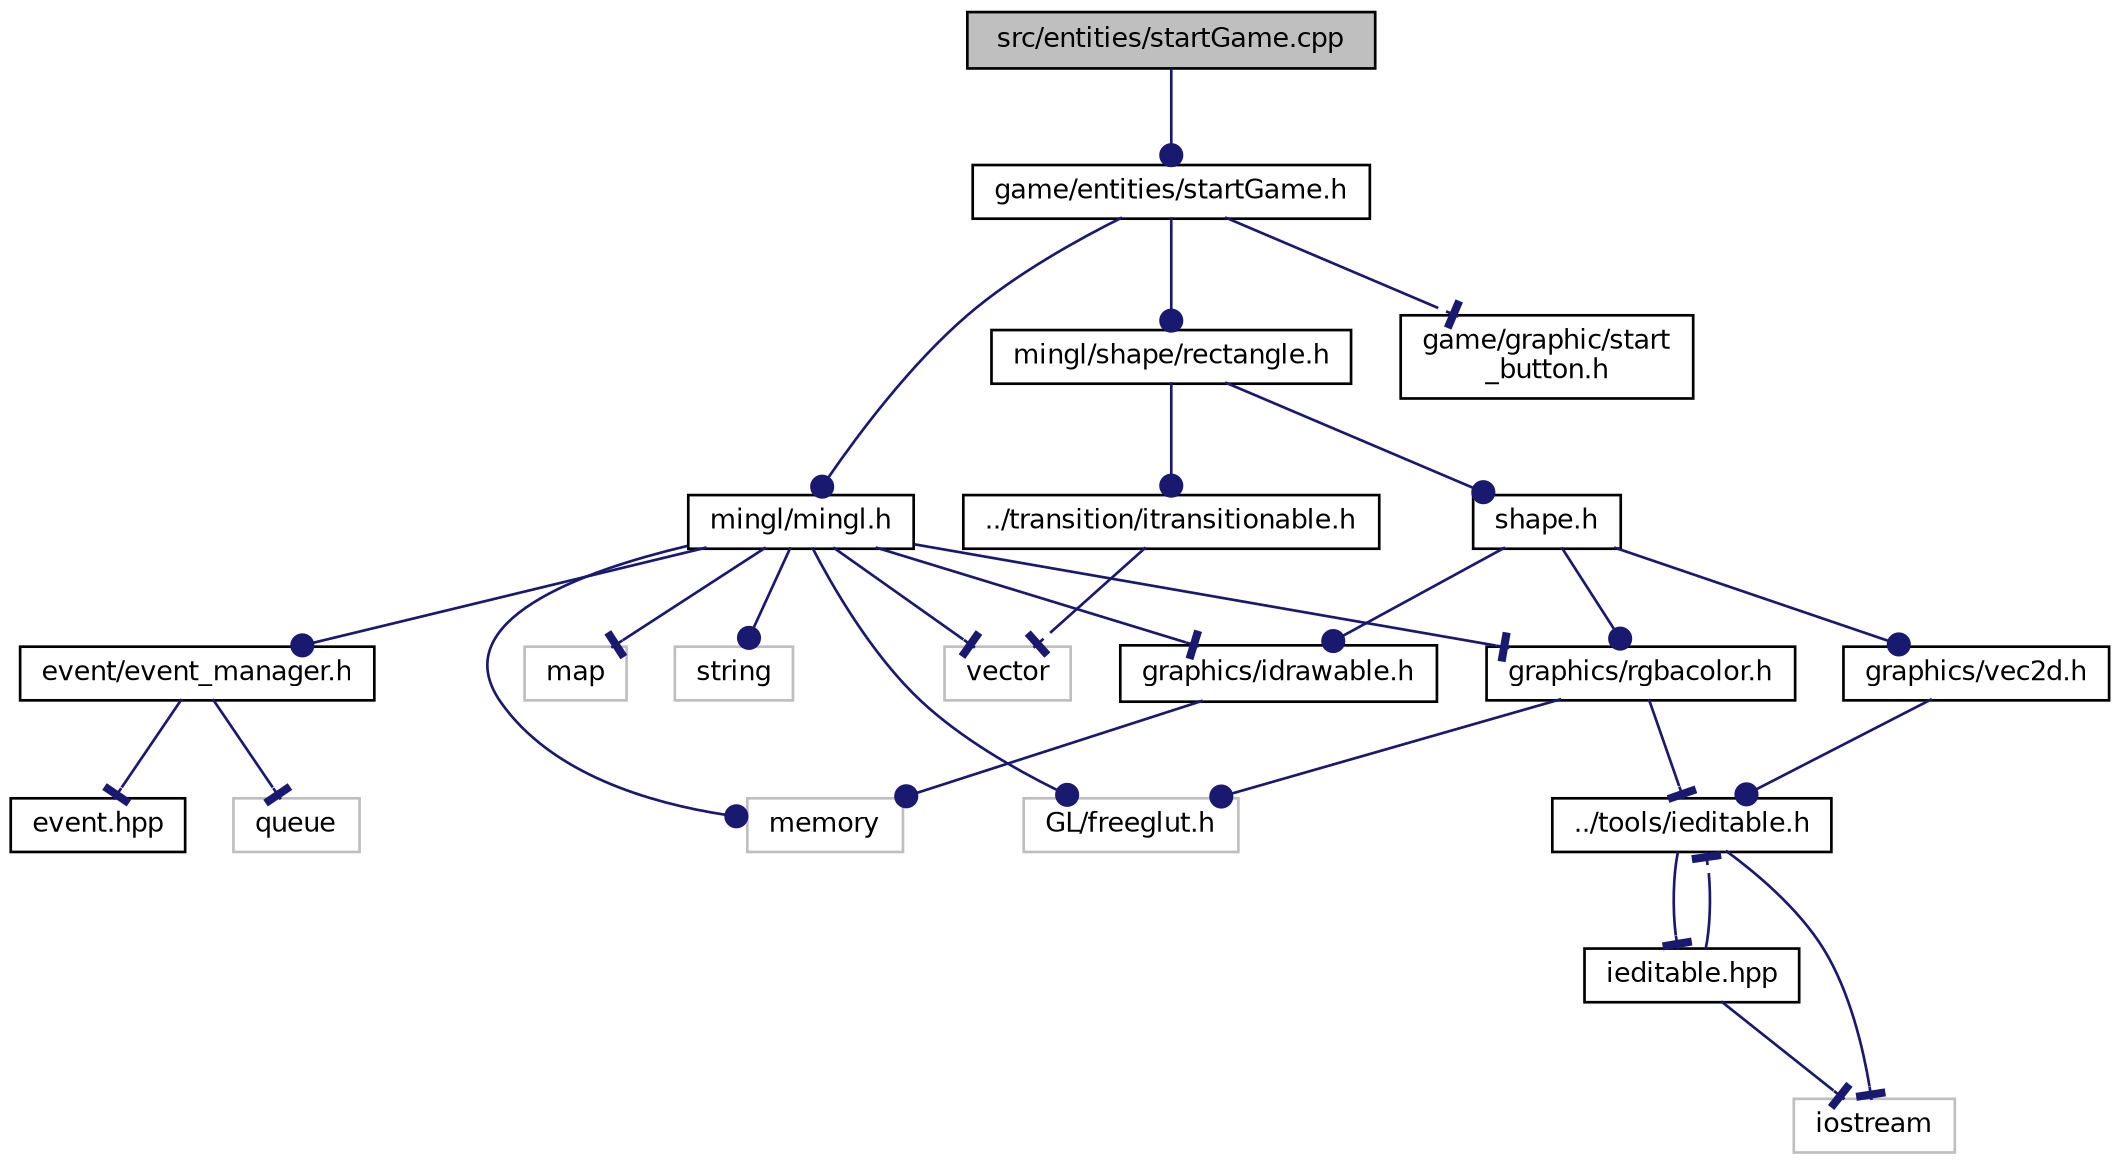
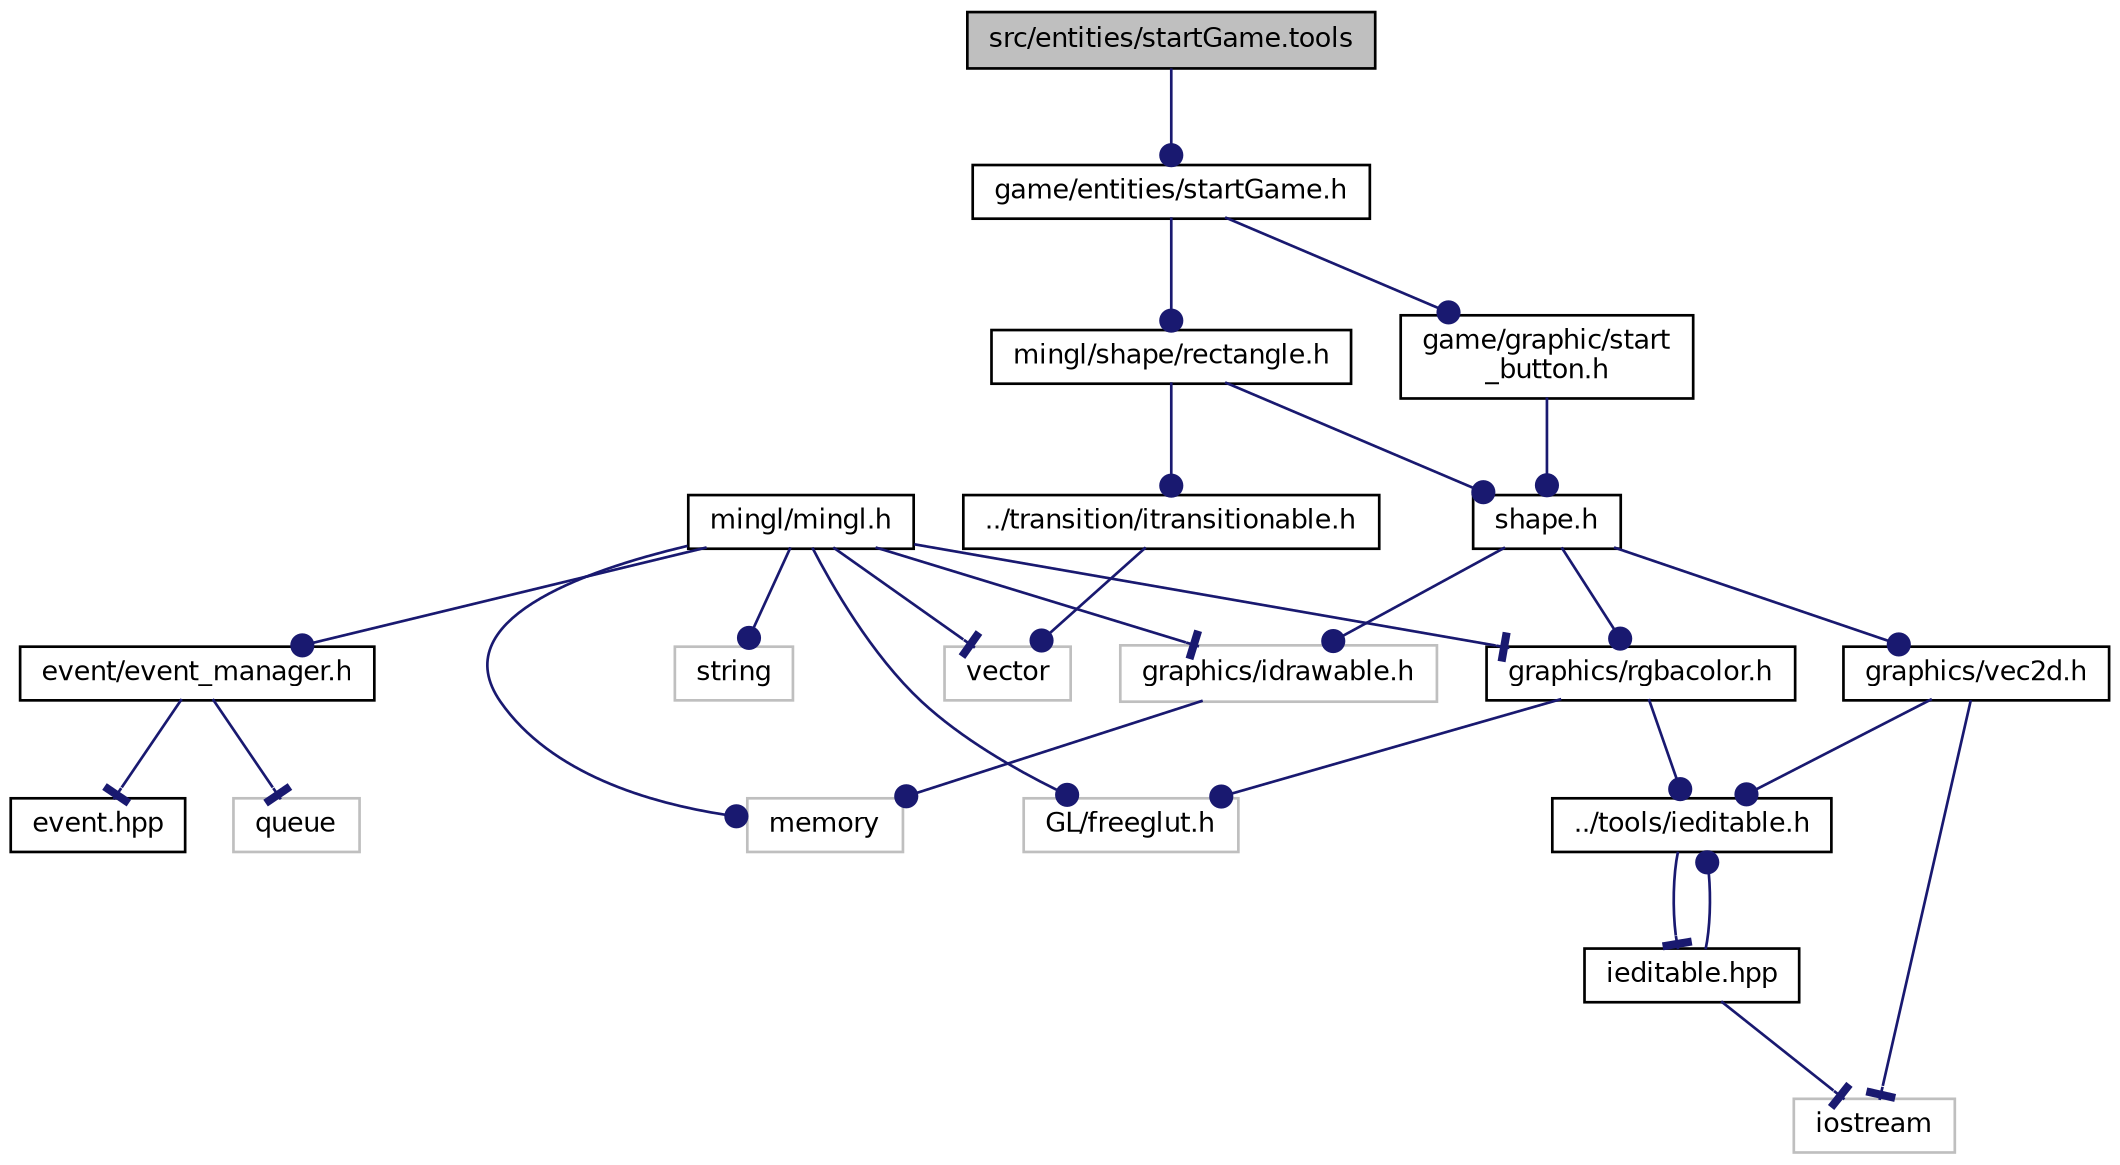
node "src/entities/startGame.cpp": label "src/entities/startGame.cpp" -> "src/entities/startGame.tools"
edge "game/entities/startGame.h" -> "game/graphic/start _button.h": arrowhead tee -> dot
edge "game/entities/startGame.h" -> "mingl/mingl.h": removed
edge "game/graphic/start _button.h" -> "shape.h": added
edge "../transition/itransitionable.h" -> "vector": arrowhead tee -> dot
node "map": removed
node "graphics/idrawable.h": color black -> grey75
edge "graphics/rgbacolor.h" -> "../tools/ieditable.h": arrowhead tee -> dot
edge "ieditable.hpp" -> "../tools/ieditable.h": arrowhead tee -> dot
edge "../tools/ieditable.h" -> "iostream": now "graphics/vec2d.h" -> "iostream"
